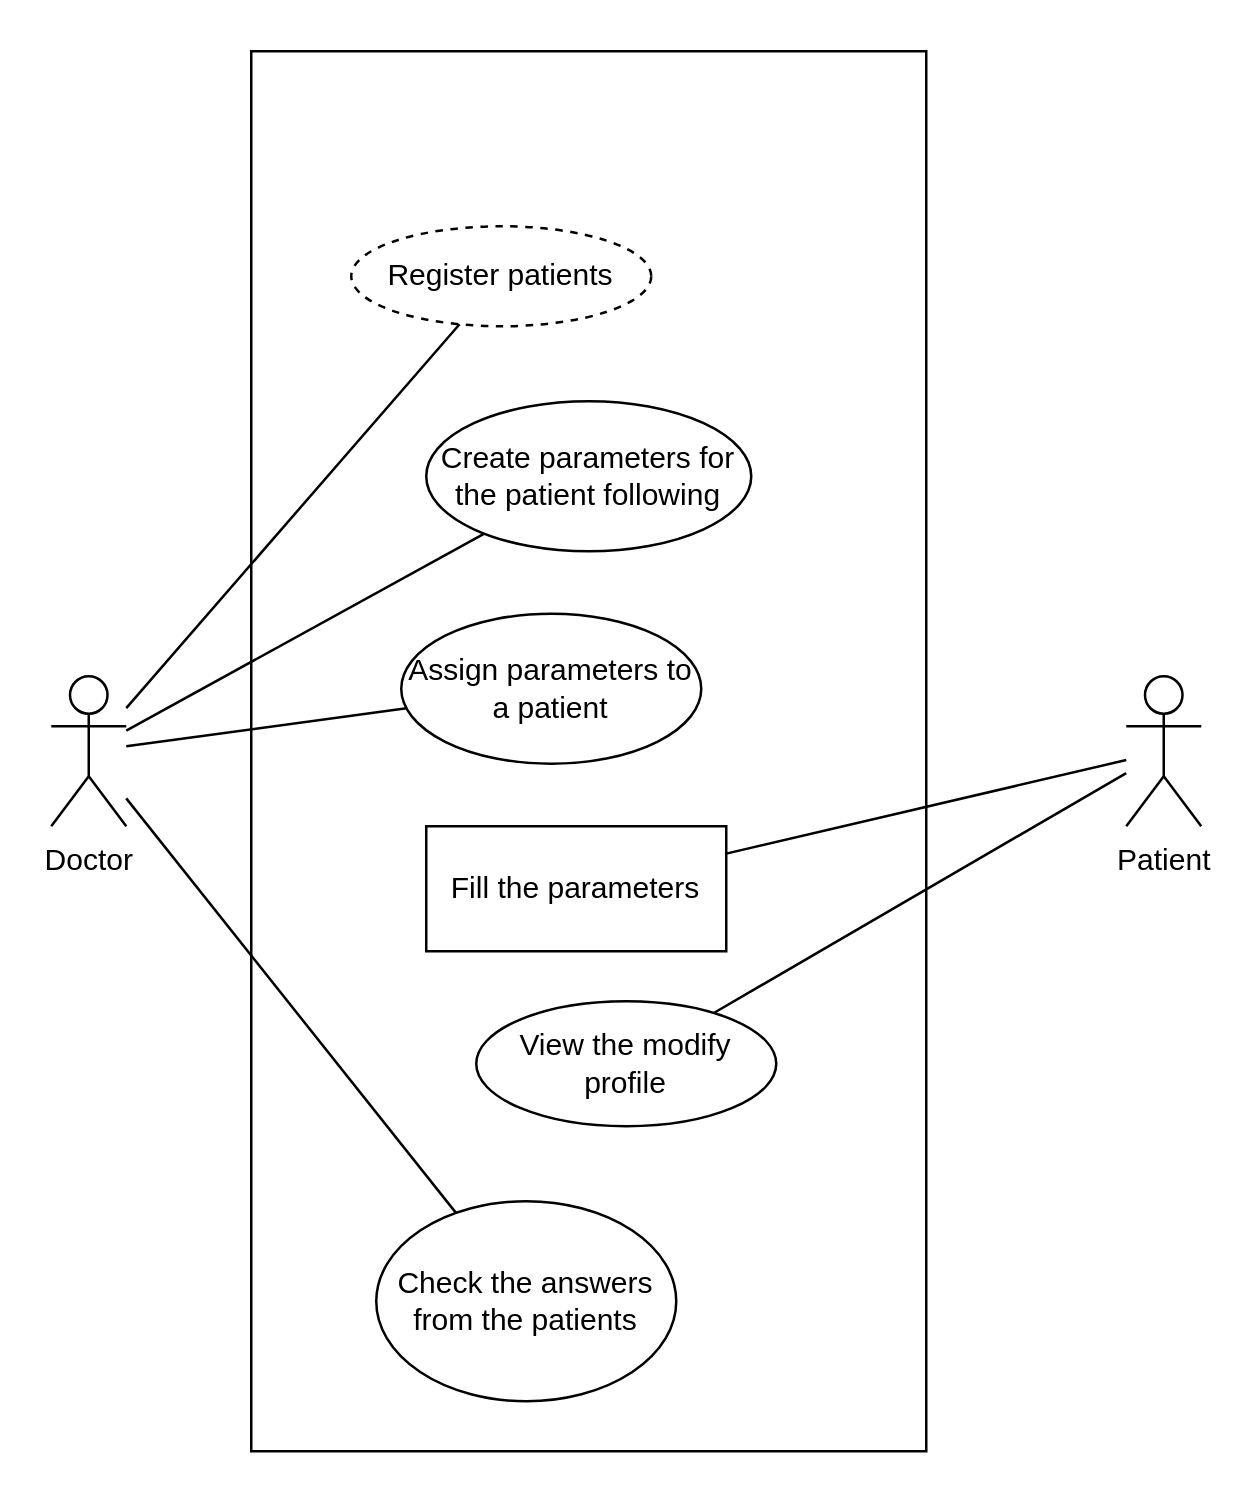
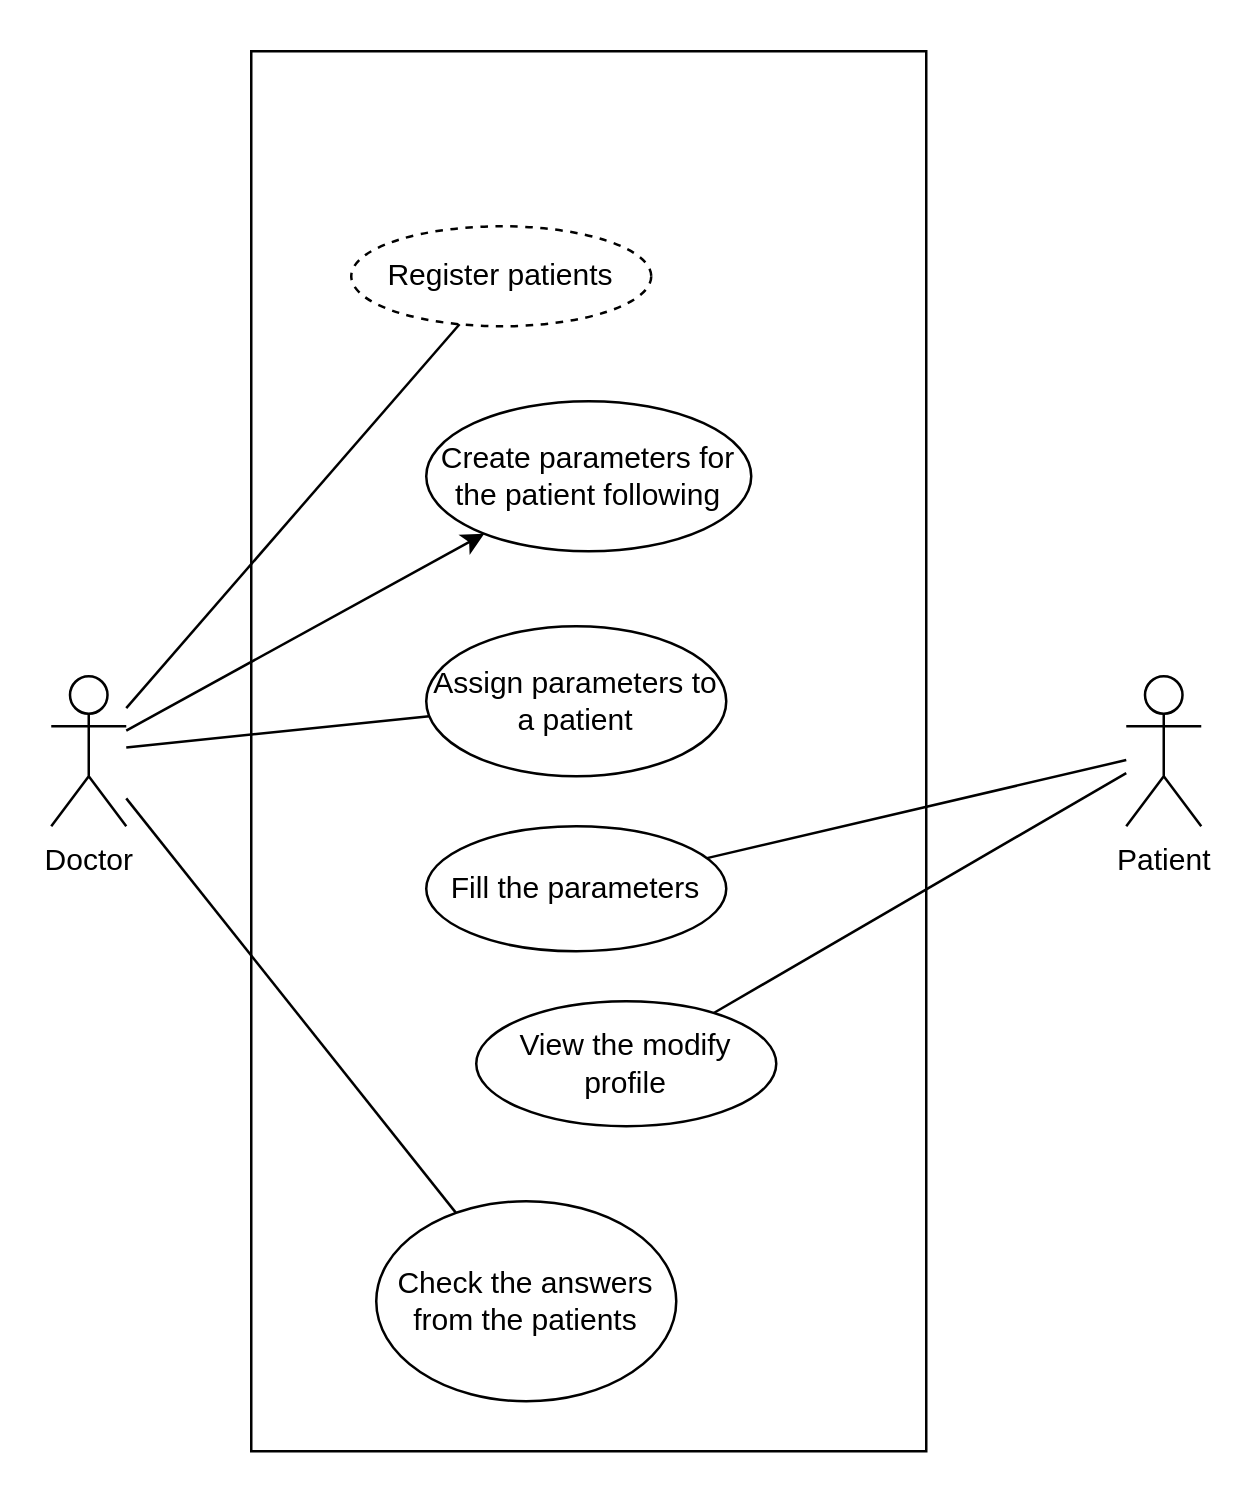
edge "Create parameters for the patient following" -- "Doctor": arrowhead none -> classic
node "Assign parameters to a patient": moved (551, 689) -> (576, 701)
node "Fill the parameters": shape rectangle -> ellipse
